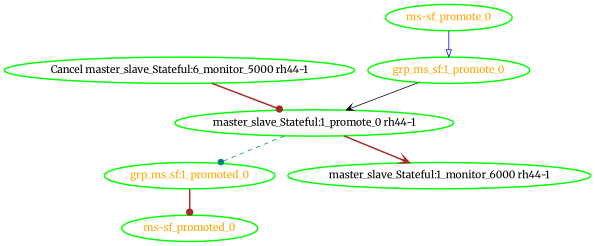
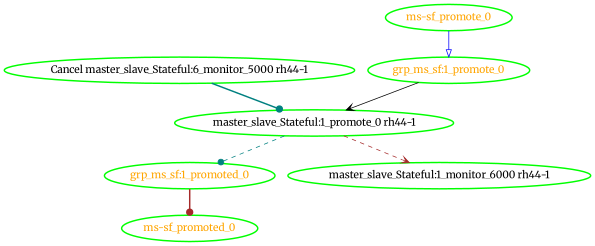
edge "Cancel master_slave_Stateful:6_monitor_5000 rh44-1" -> "master_slave_Stateful:1_promote_0 rh44-1": color brown -> teal
edge "master_slave_Stateful:1_promote_0 rh44-1" -> "master_slave_Stateful:1_monitor_6000 rh44-1": style bold -> dashed
